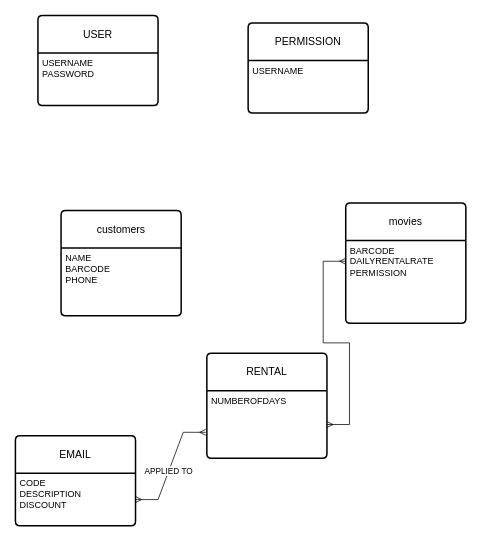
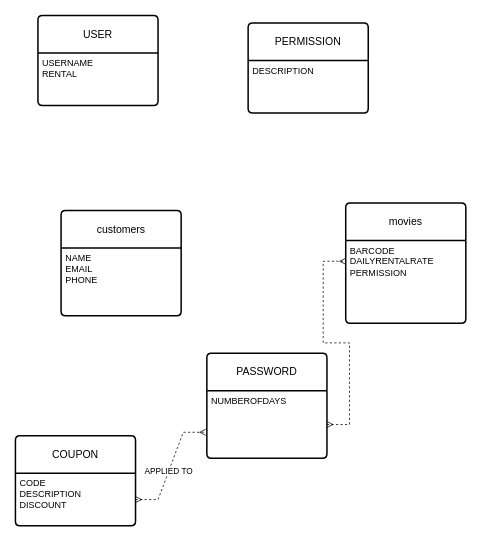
node "USERNAME PASSWORD": label "USERNAME PASSWORD" -> "USERNAME RENTAL"
node "USERNAME": label "USERNAME" -> "DESCRIPTION"
node "NAME BARCODE PHONE": label "NAME BARCODE PHONE" -> "NAME EMAIL PHONE"
edge "BARCODE DAILYRENTALRATE PERMISSION" -- "NUMBEROFDAYS": style solid -> dashed
node "RENTAL": label "RENTAL" -> "PASSWORD"
edge "NUMBEROFDAYS" -- "CODE DESCRIPTION DISCOUNT": style solid -> dashed
node "EMAIL": label "EMAIL" -> "COUPON"
